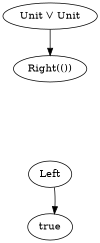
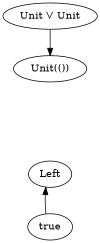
node "Right(())": label "Right(())" -> "Unit(())"
edge "Left" -> "true": reversed
